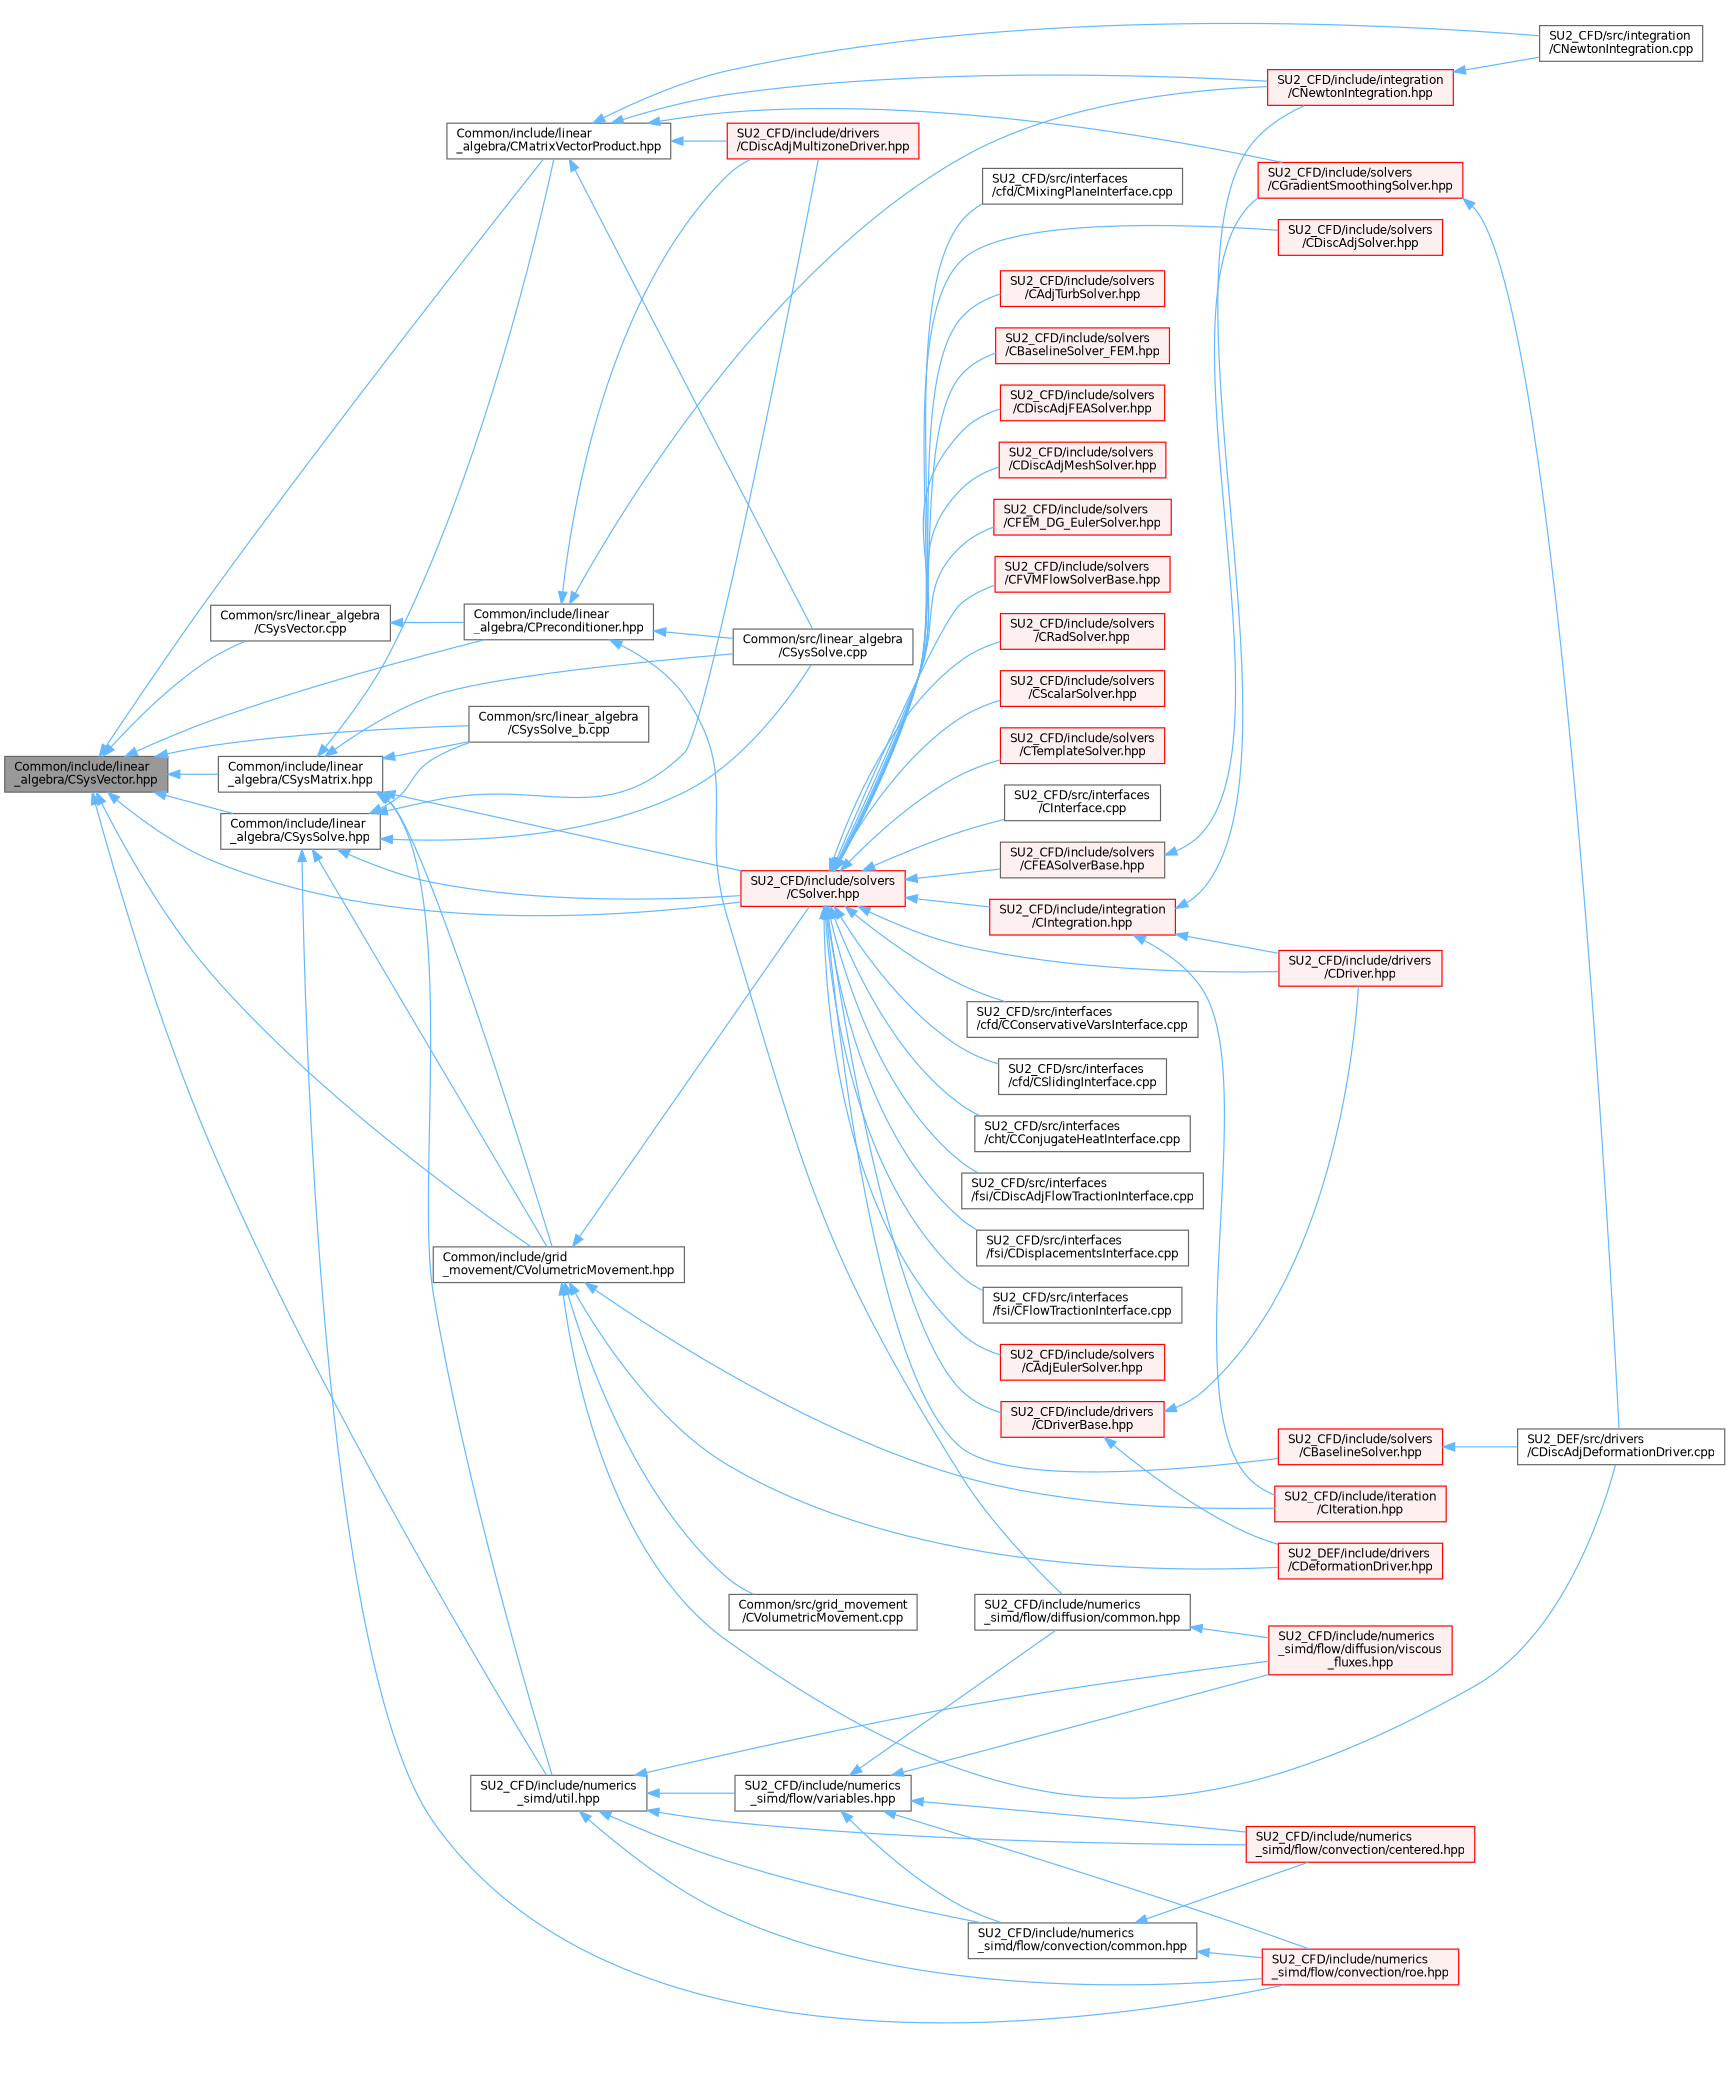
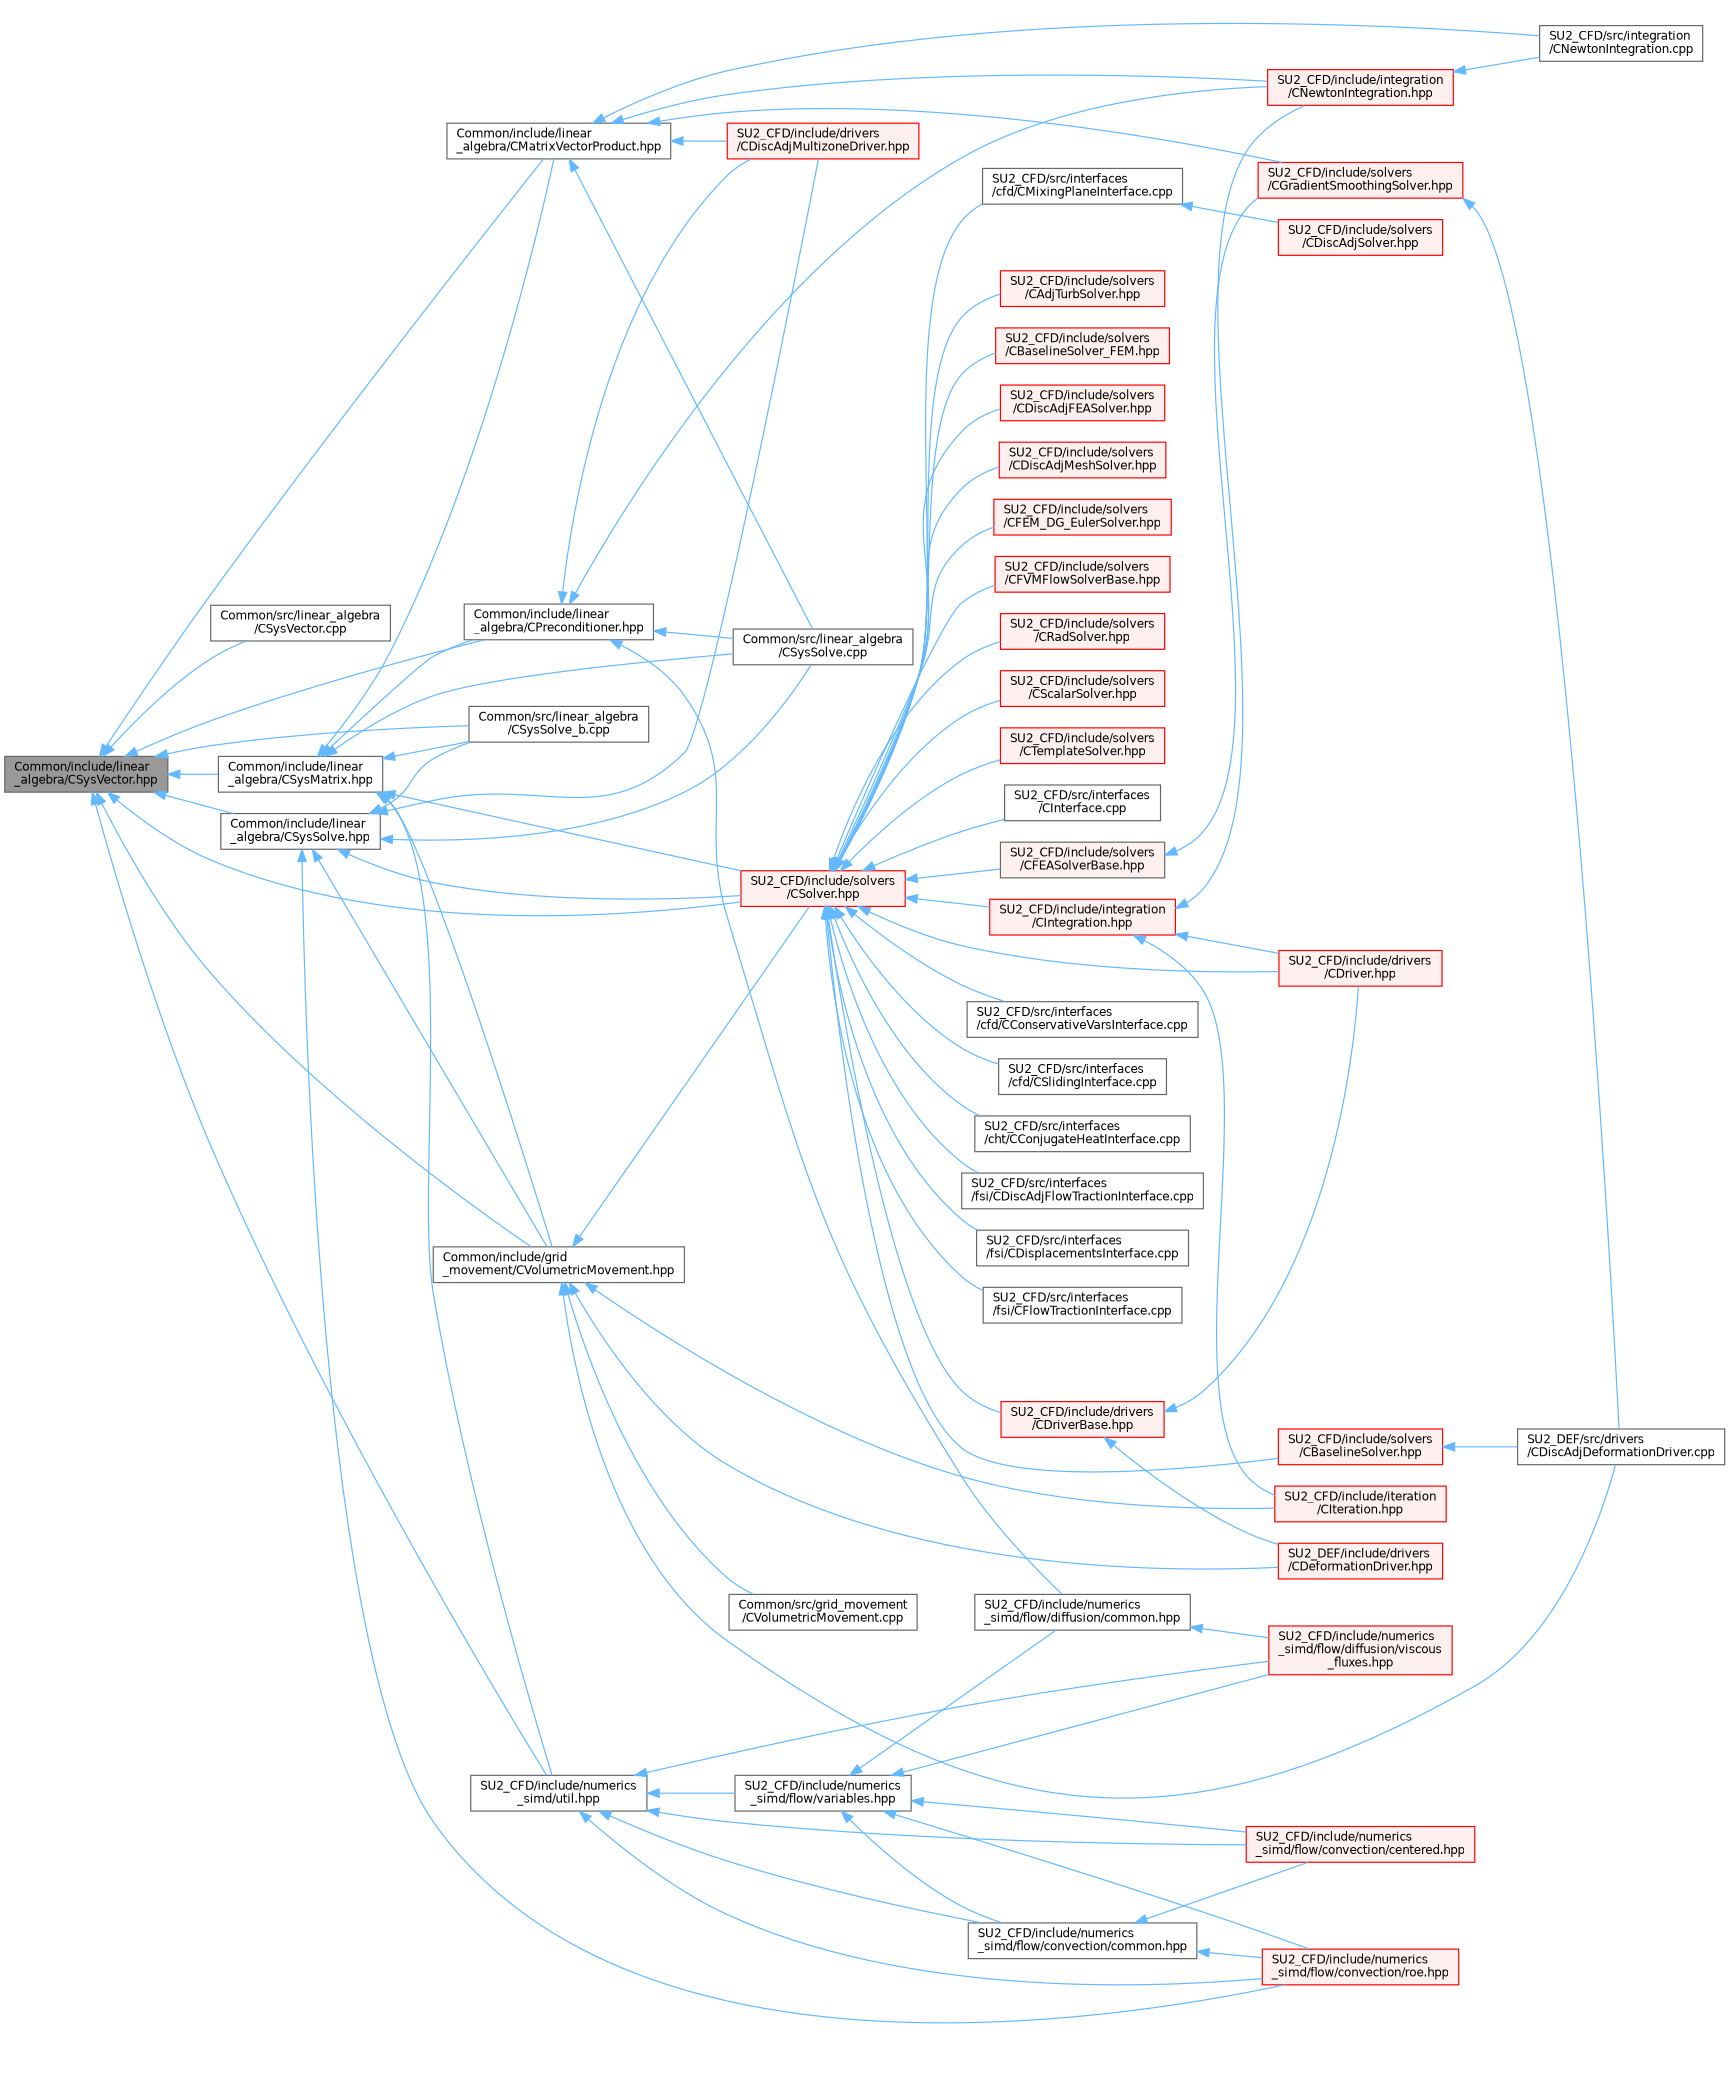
edge "SU2_CFD/include/solvers /CDiscAdjSolver.hpp" -> "SU2_CFD/include/solvers /CSolver.hpp": now "SU2_CFD/include/solvers /CDiscAdjSolver.hpp" -> "SU2_CFD/src/interfaces /cfd/CMixingPlaneInterface.cpp"
edge "Common/include/linear _algebra/CPreconditioner.hpp" -> "Common/src/linear_algebra /CSysVector.cpp": now "Common/include/linear _algebra/CPreconditioner.hpp" -> "Common/include/linear _algebra/CSysMatrix.hpp"
node "SU2_CFD/include/solvers /CAdjEulerSolver.hpp": removed
